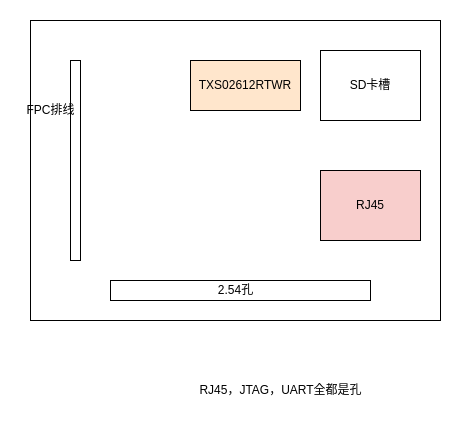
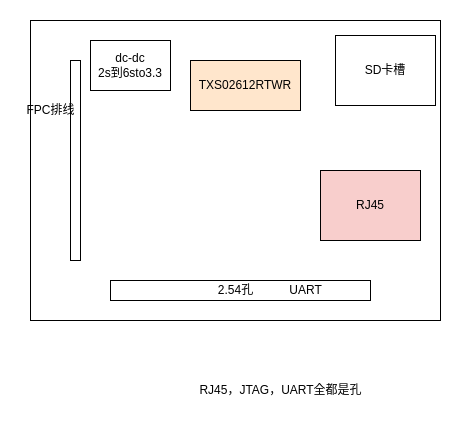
node "dc-dc 2s到6sto3.3": added
node "SD卡槽": moved (371, 86) -> (386, 71)
node "UART": added
